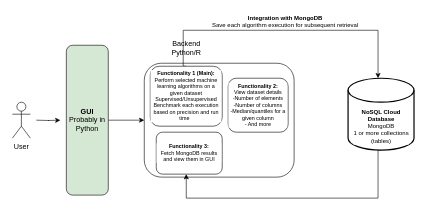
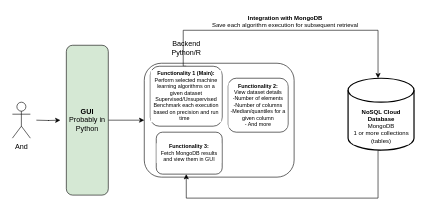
node "User": label "User" -> "And"
